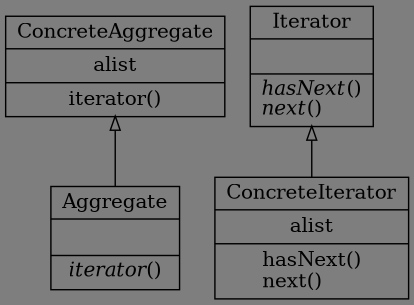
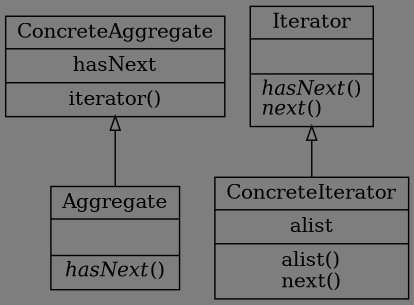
node "ConcreteAggregate": text "alist" -> "hasNext"
node "ConcreteIterator": text "hasNext()" -> "alist()"
node "Aggregate": text "iterator" -> "hasNext"
